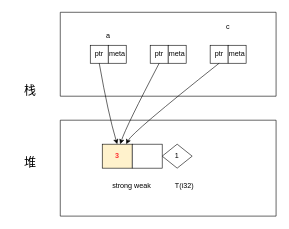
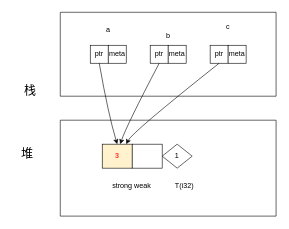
node "a": moved (108, 36) -> (108, 30)
node "b": added
node "堆": moved (30, 162) -> (27, 153)
